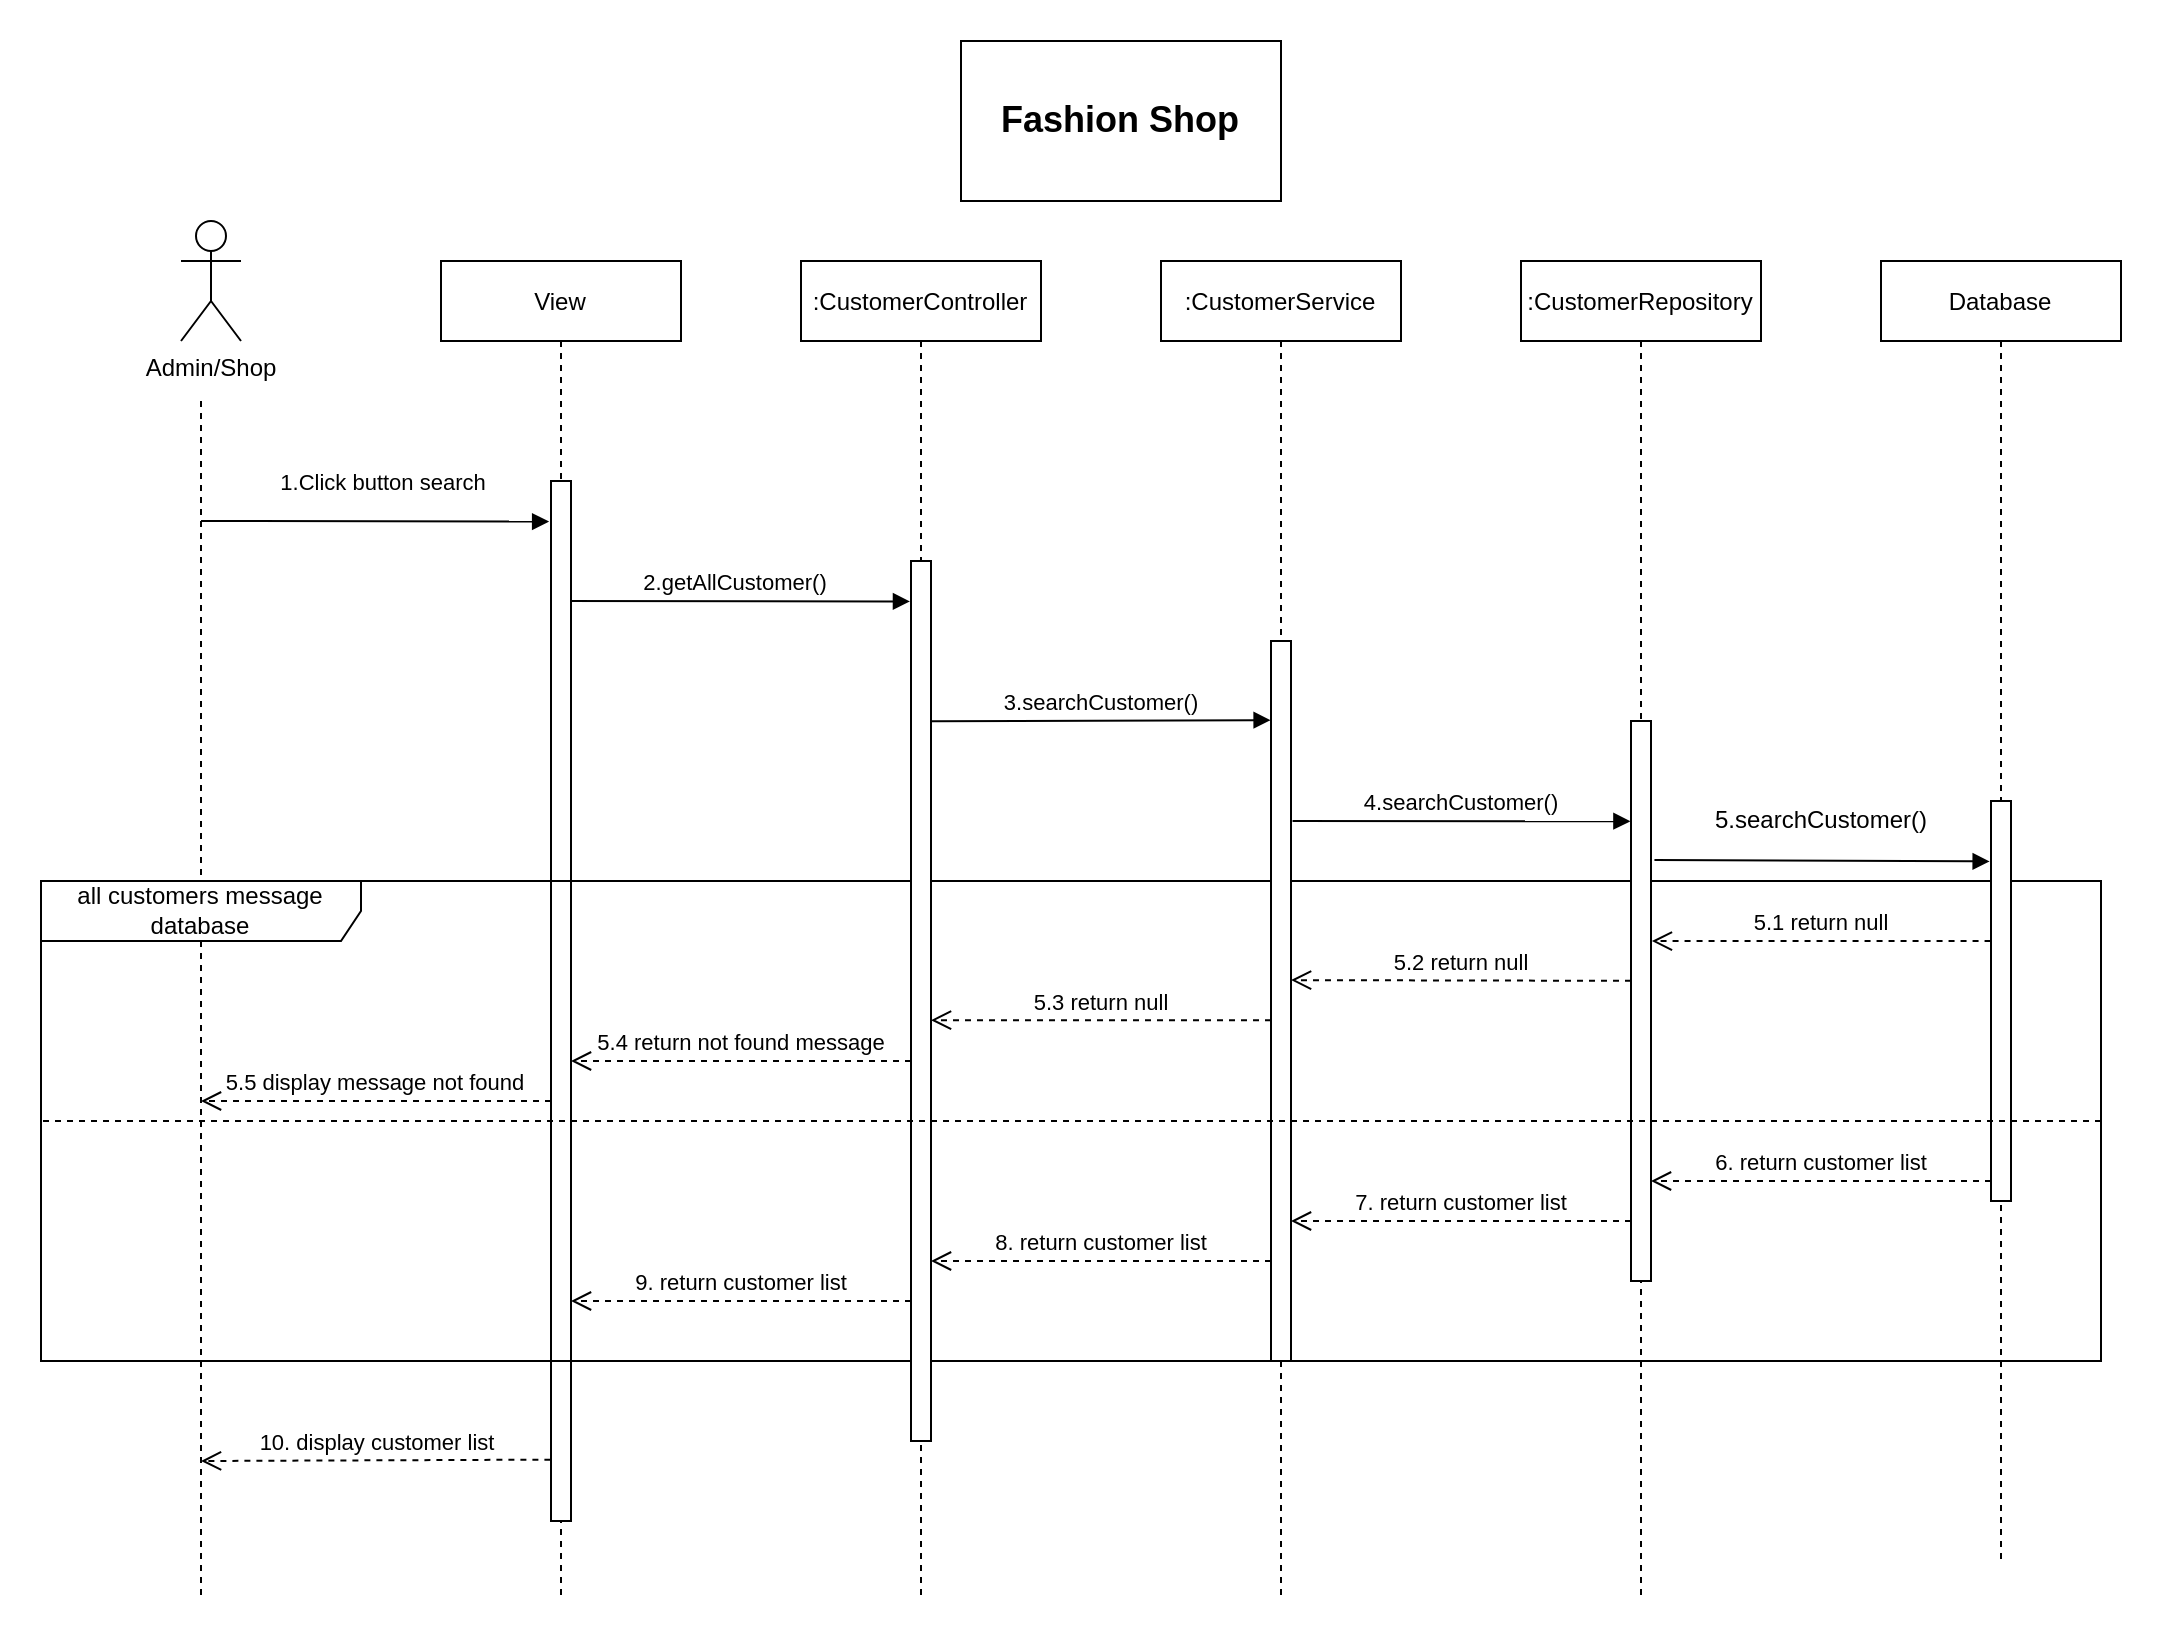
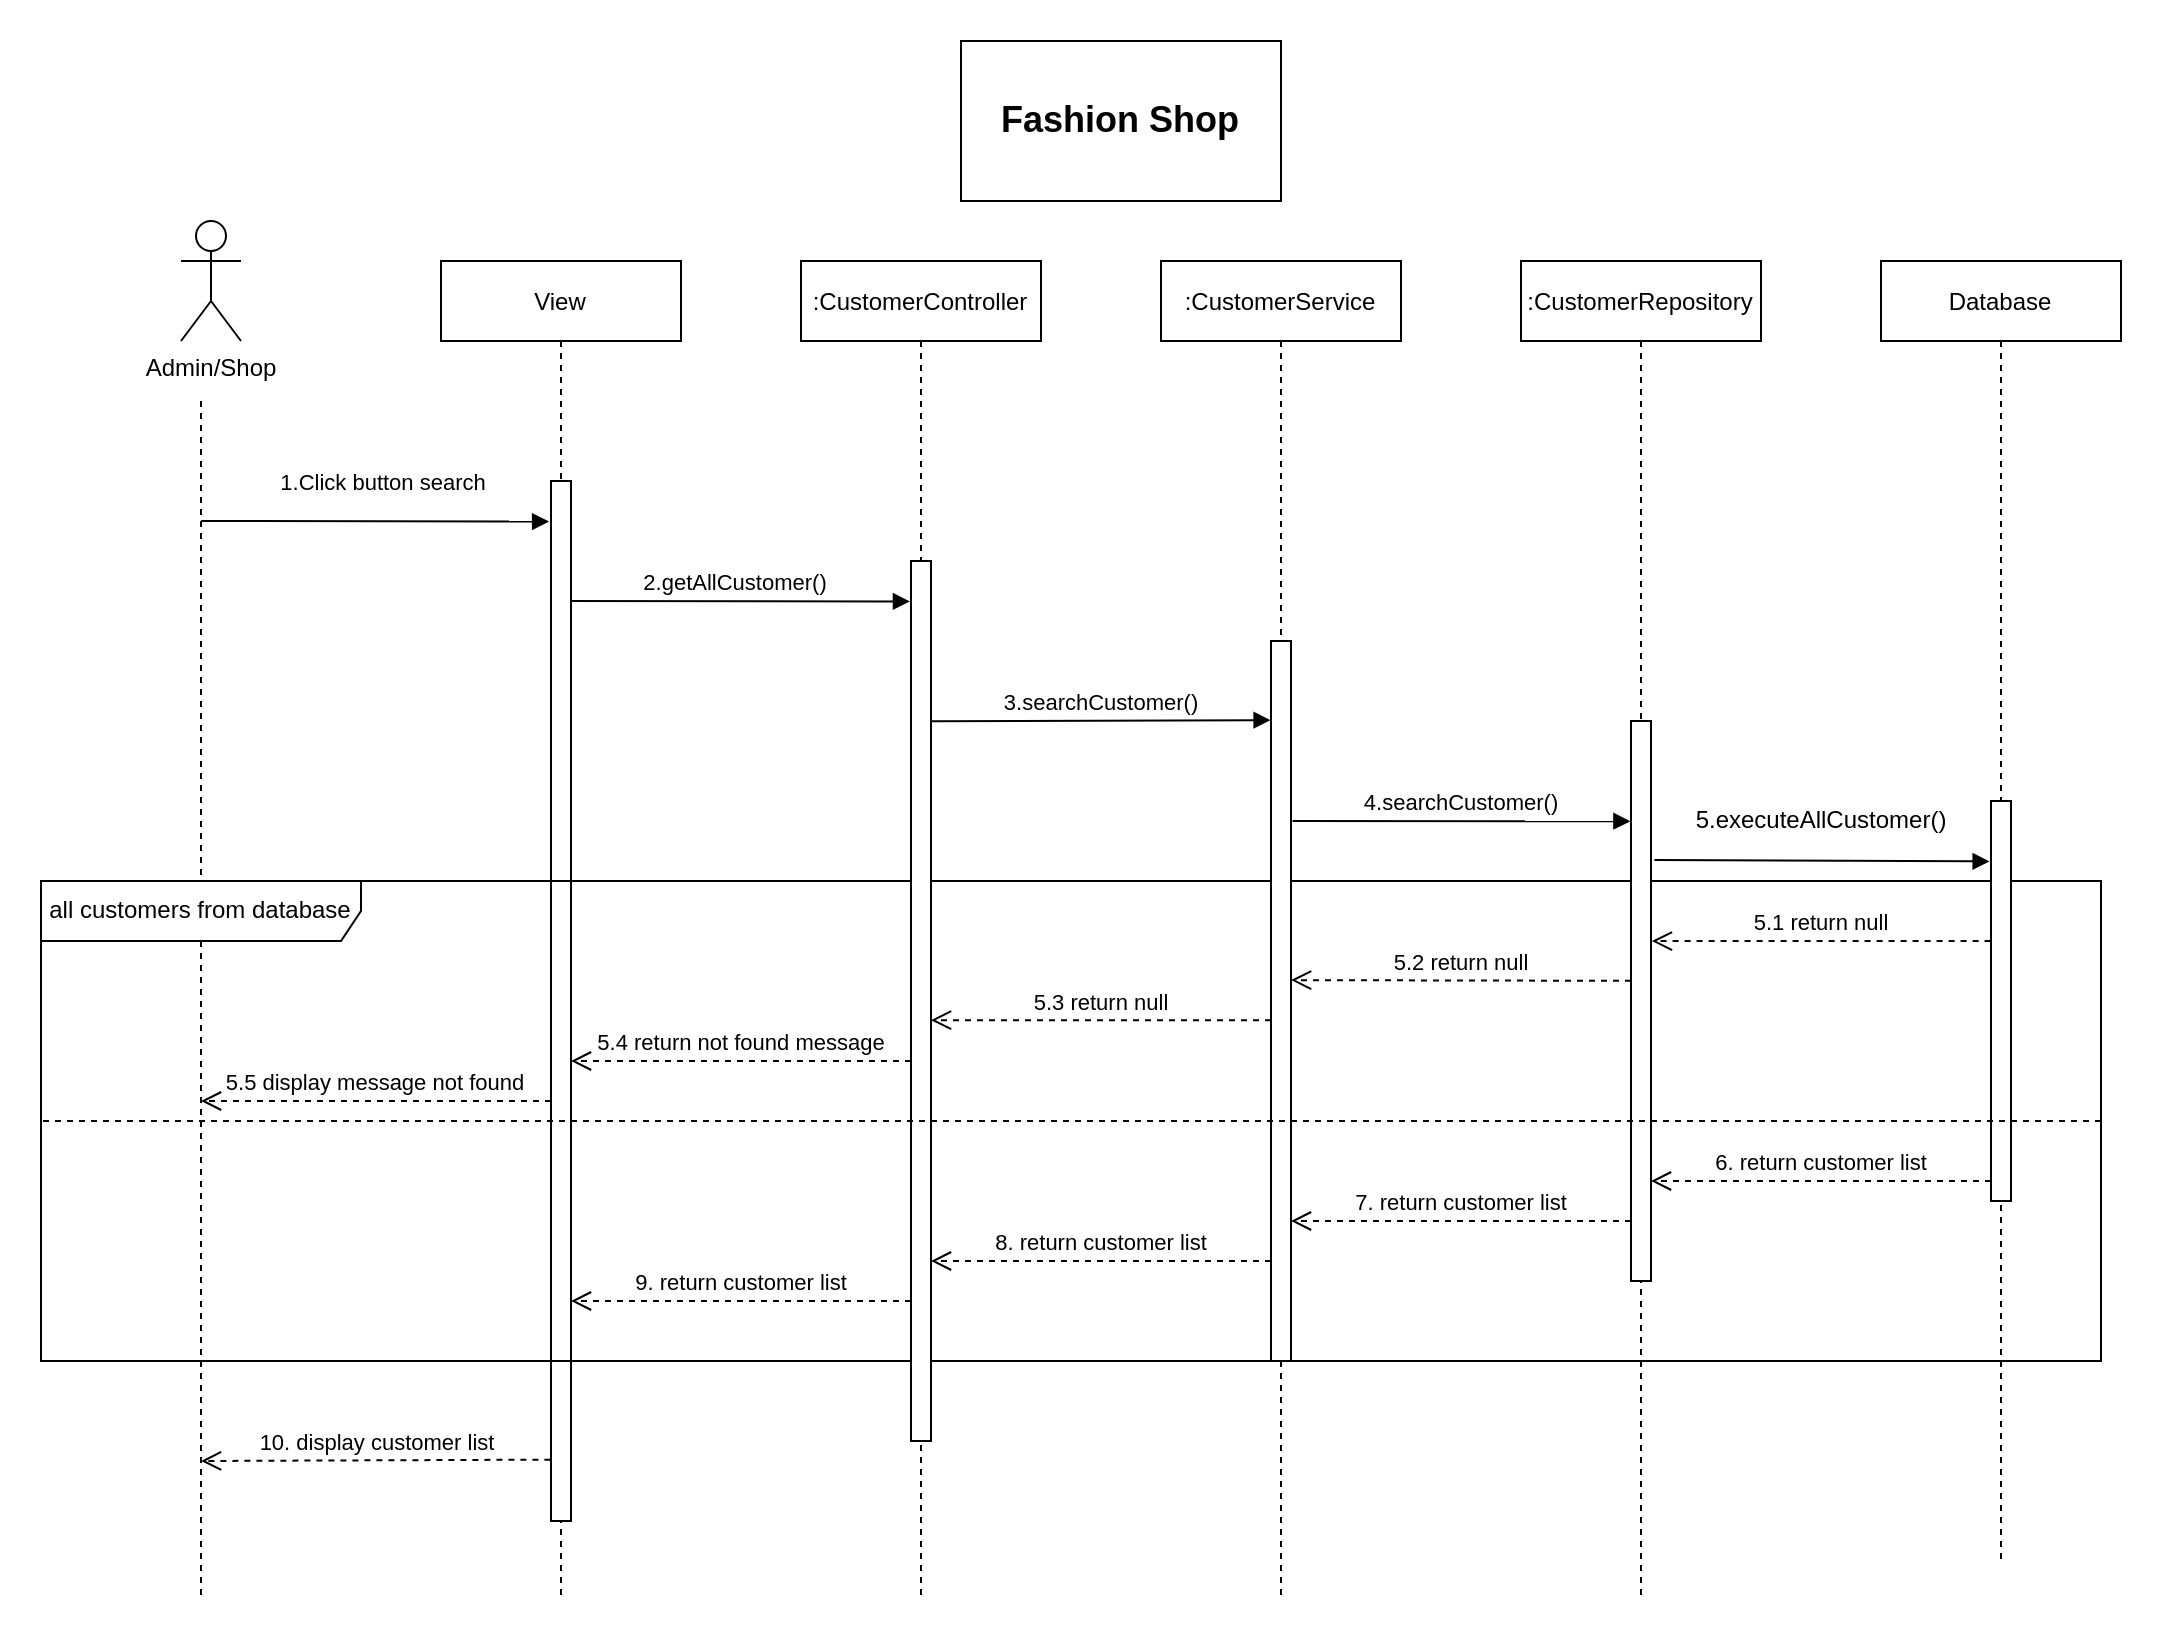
node "5.searchCustomer()": label "5.searchCustomer()" -> "5.executeAllCustomer()"
node "all customers message database": label "all customers message database" -> "all customers from database"
